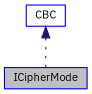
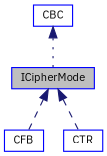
node "CFB": added
node "CTR": added
